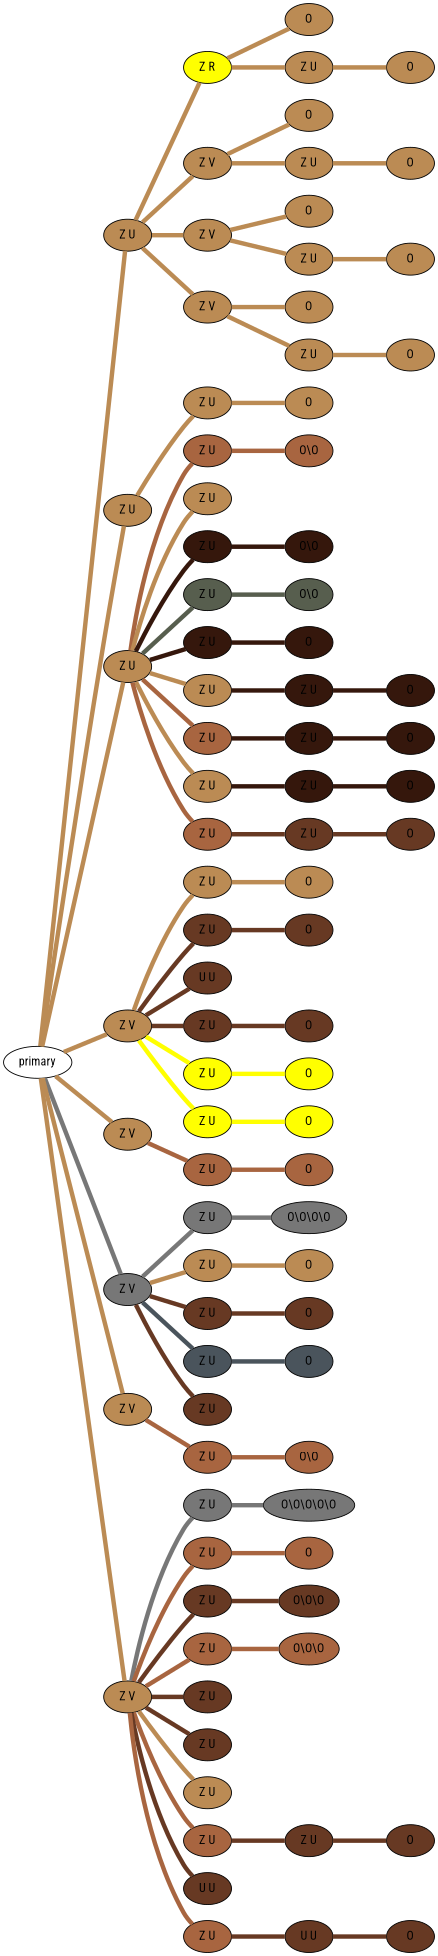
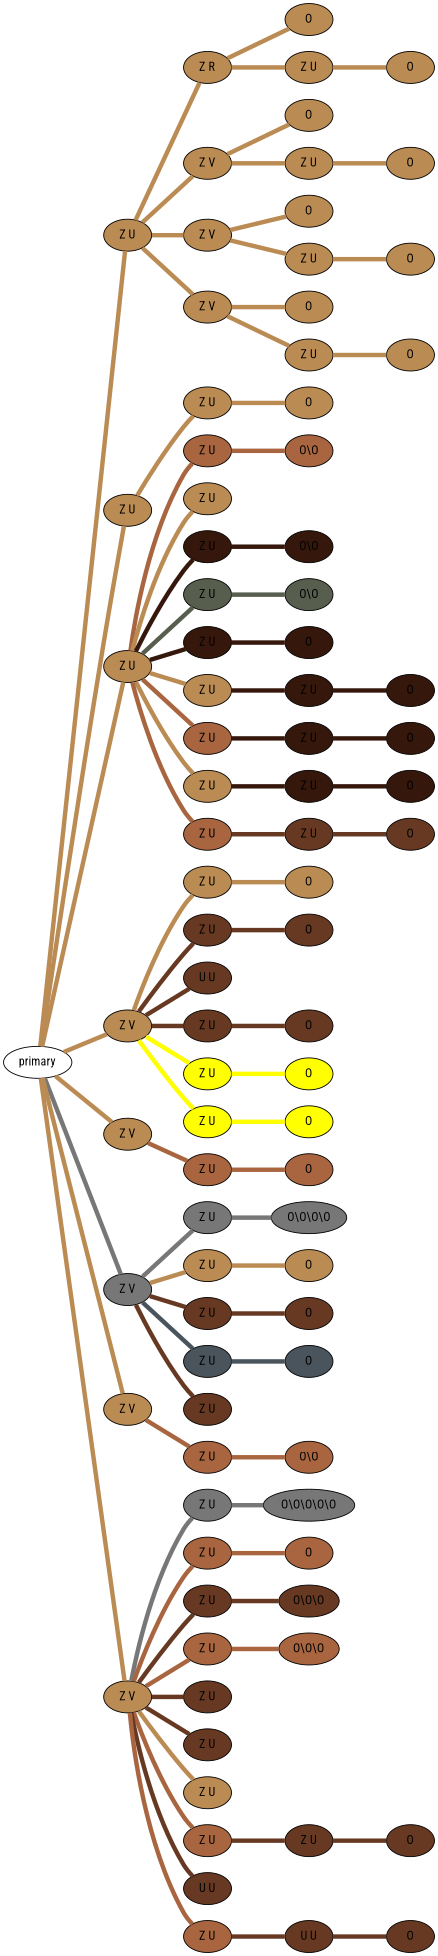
node "Z R": fillcolor yellow -> #bb8b54
